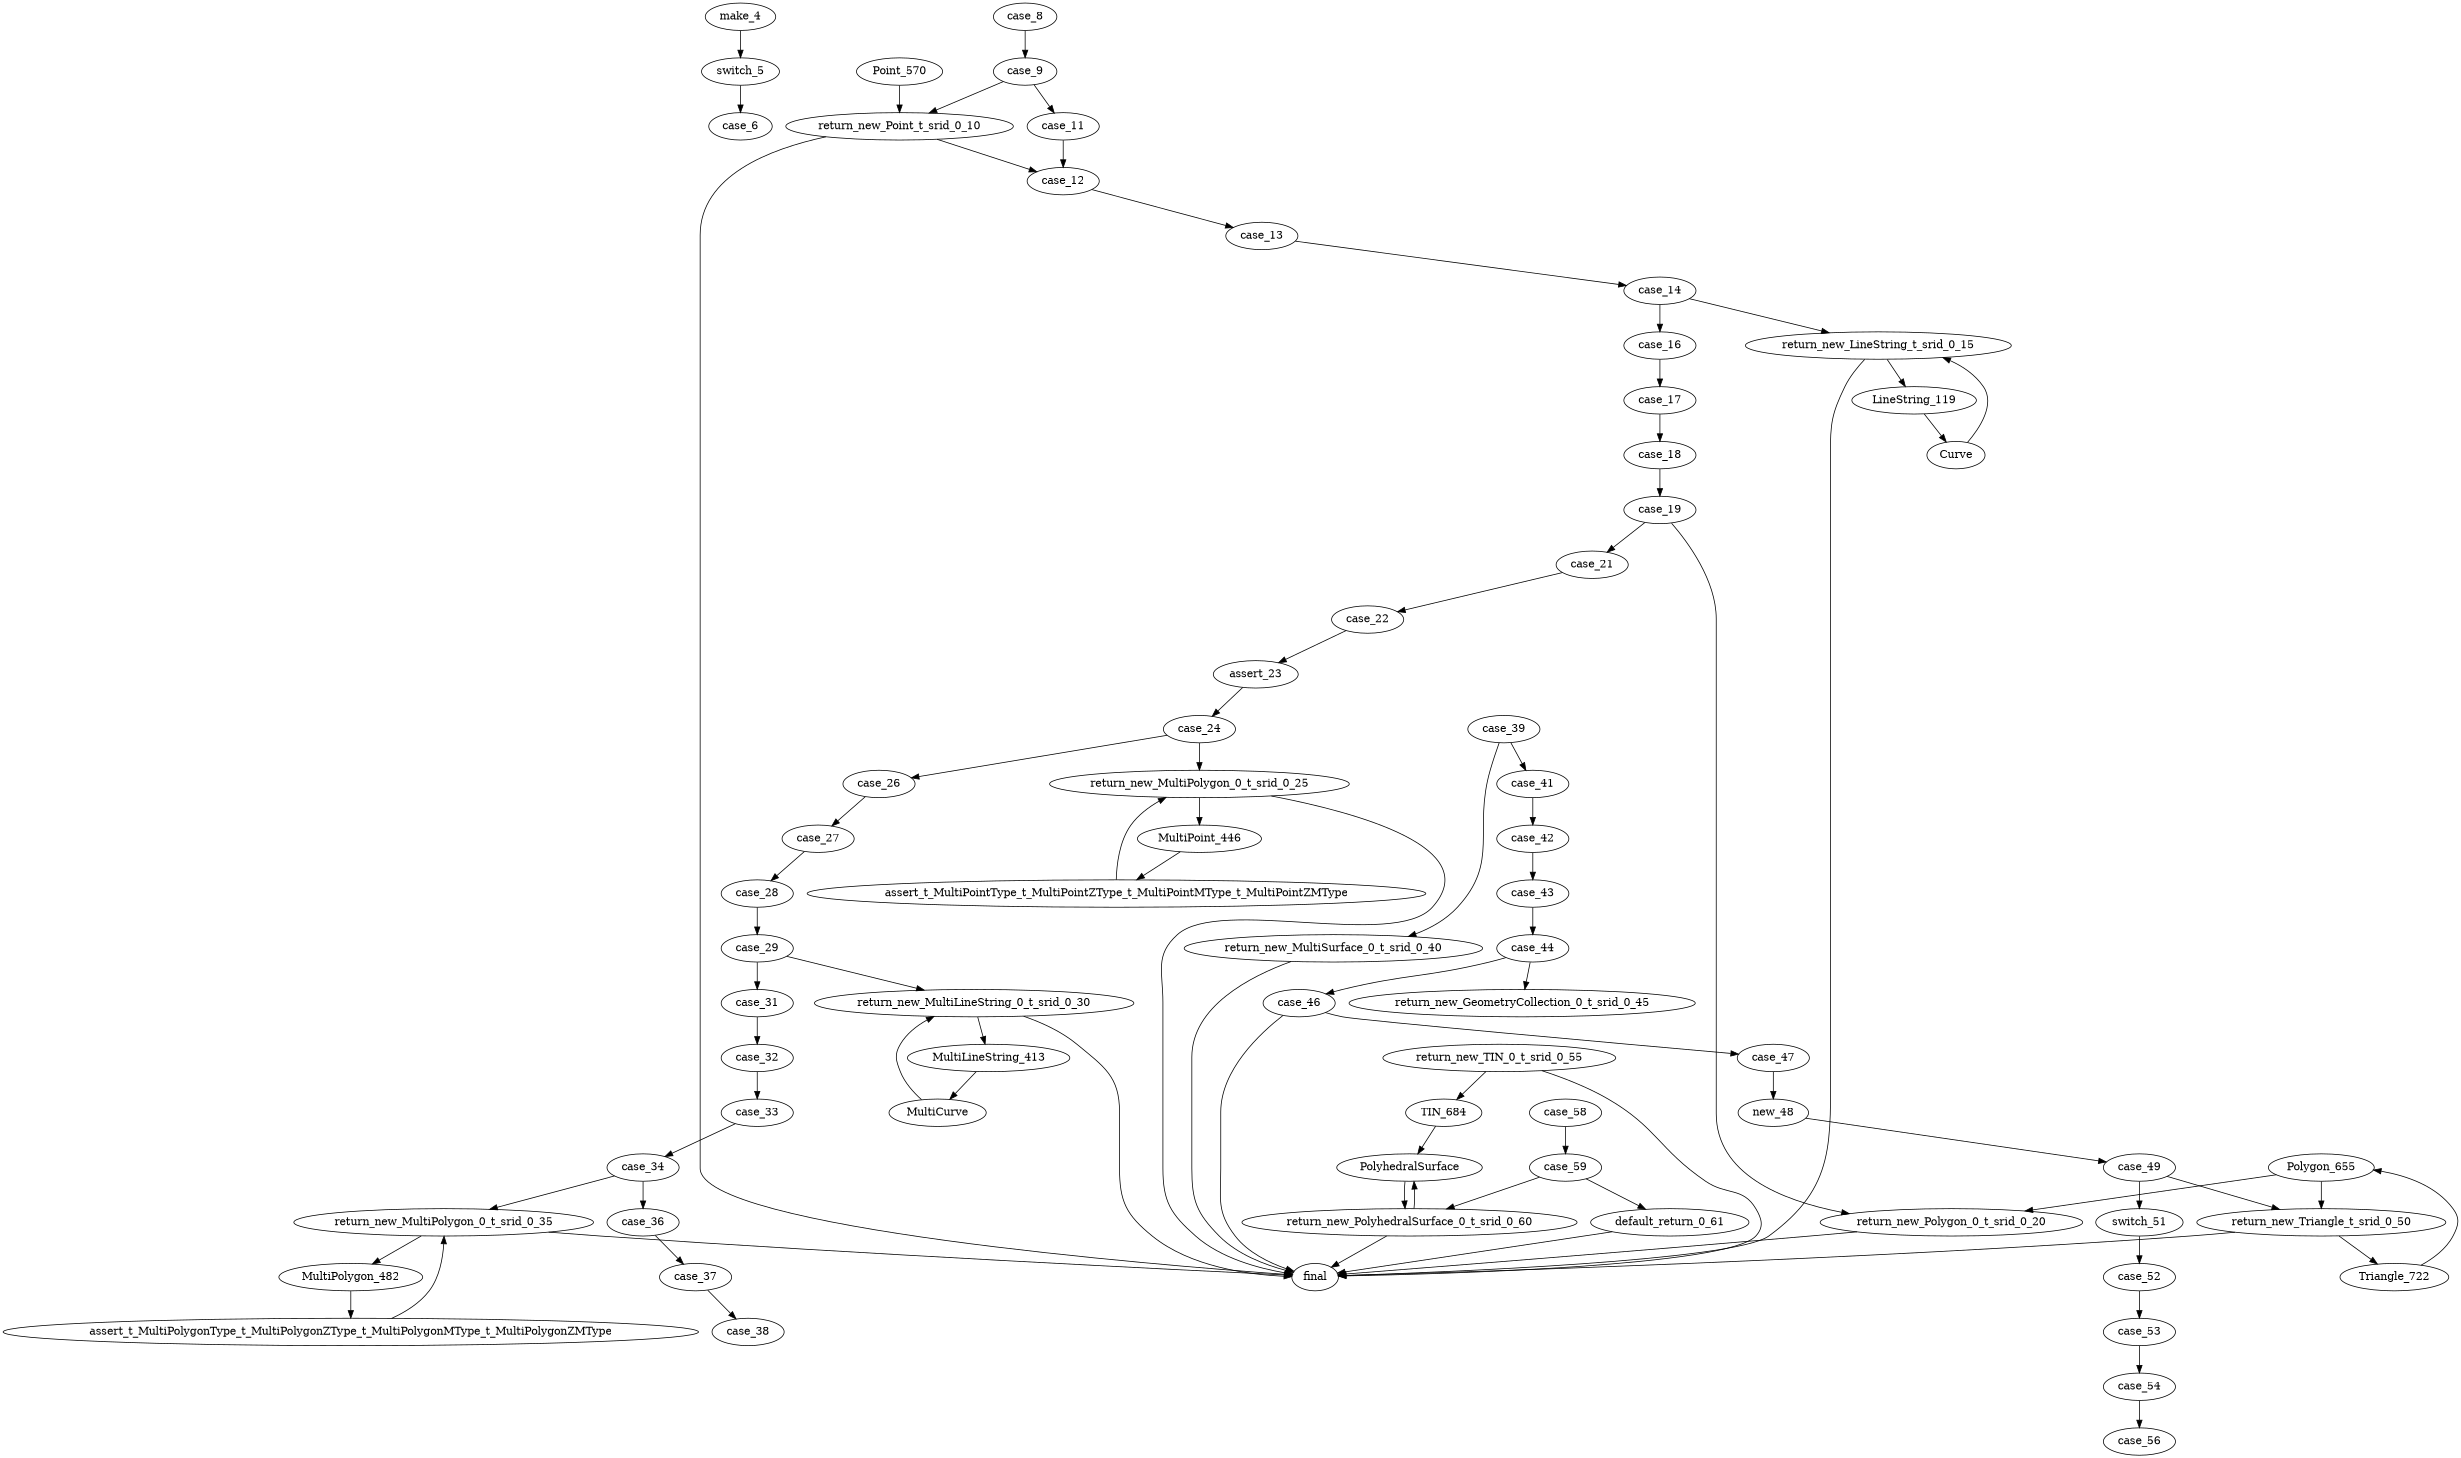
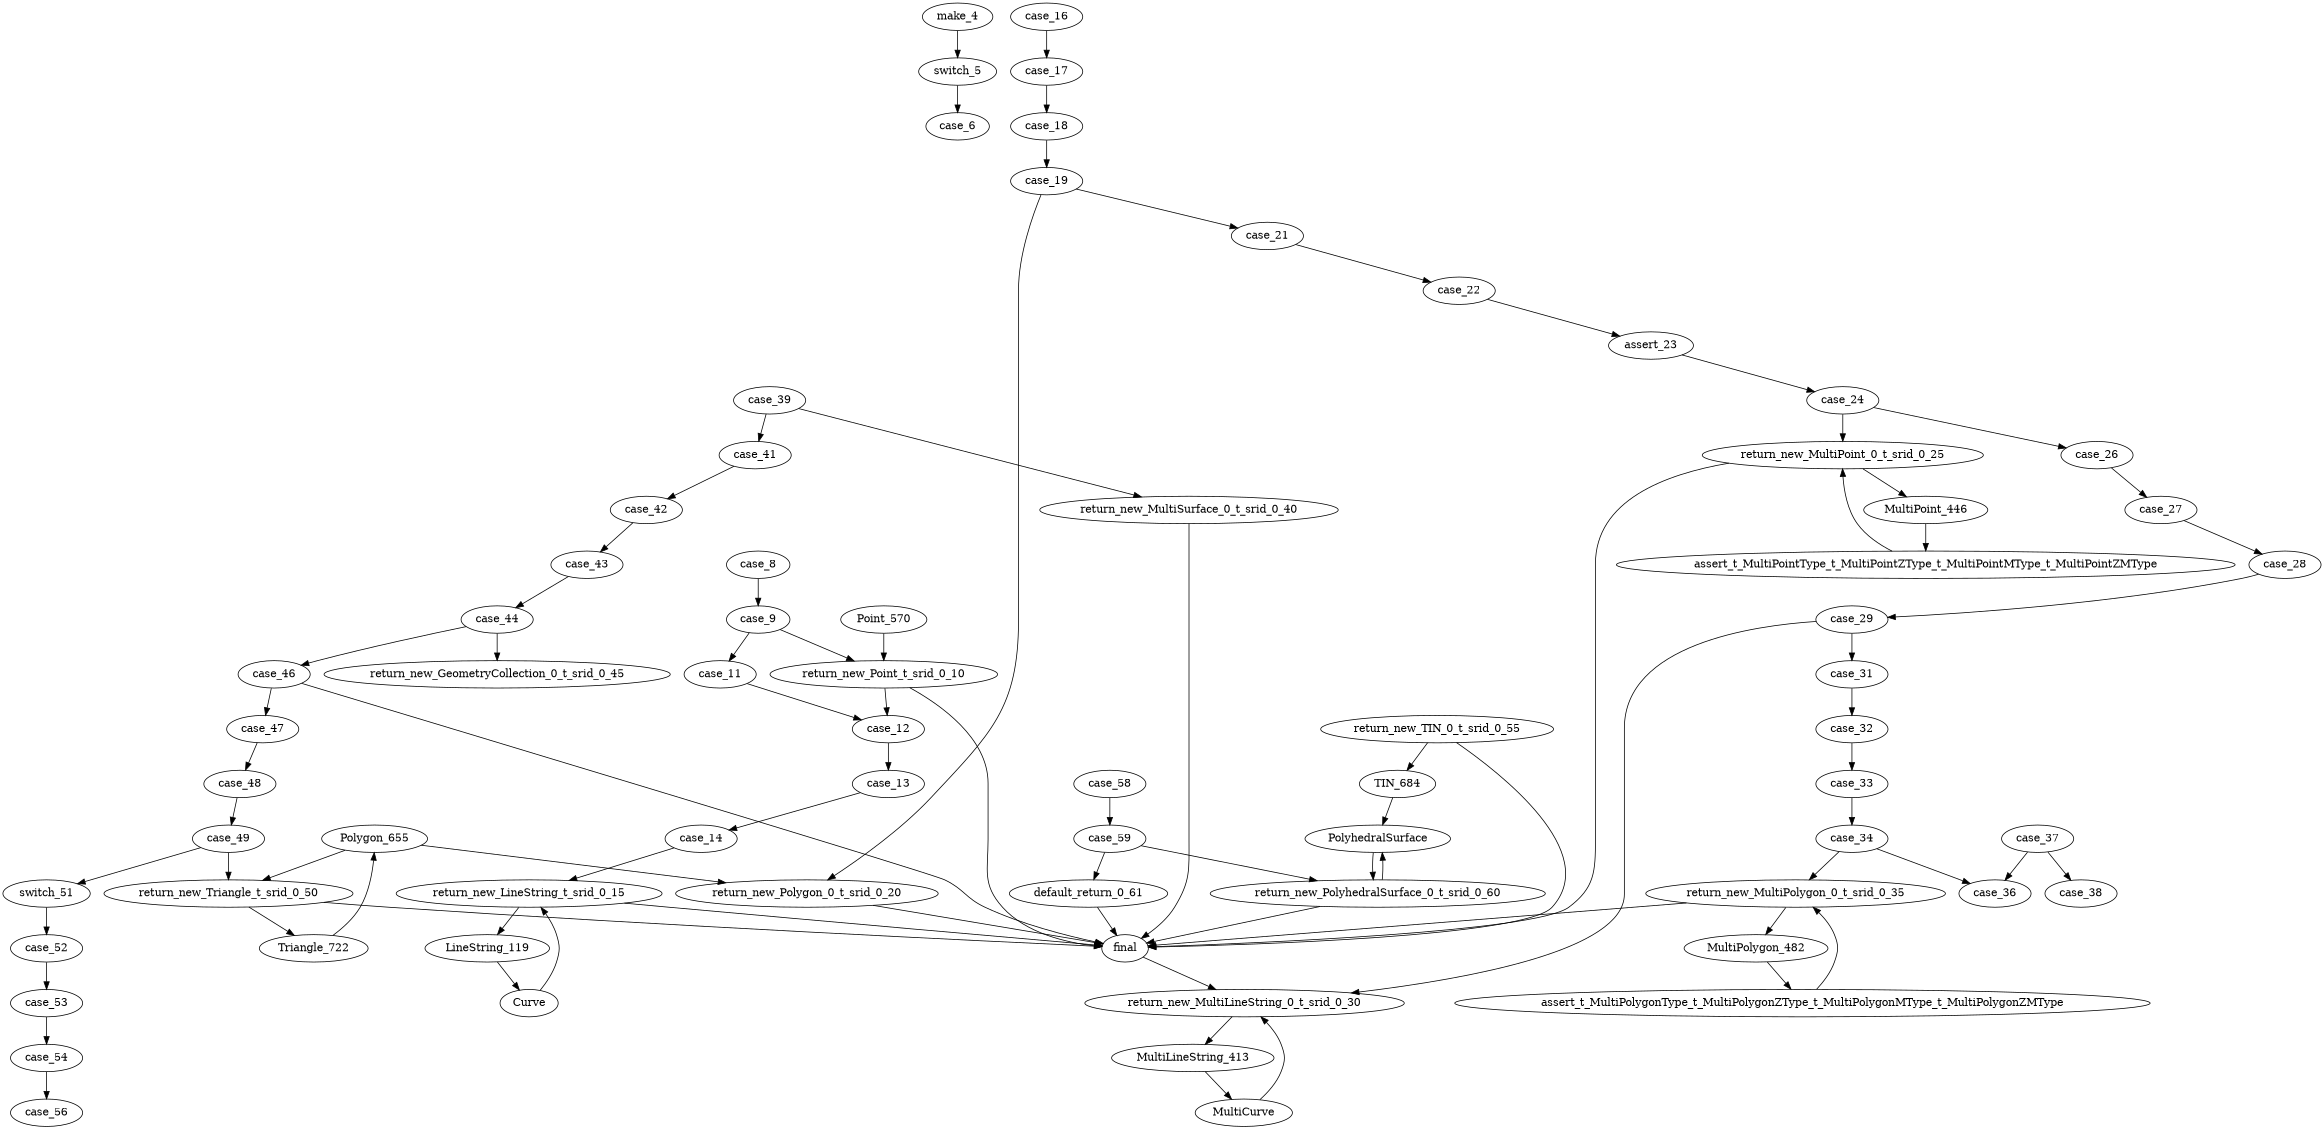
edge "case_14" -> "case_16": removed
node "return_new_MultiPolygon_0_t_srid_0_25": label "return_new_MultiPolygon_0_t_srid_0_25" -> "return_new_MultiPoint_0_t_srid_0_25"
node "new_48": label "new_48" -> "case_48"
edge "return_new_MultiLineString_0_t_srid_0_30" -> "final": reversed
edge "case_36" -> "case_37": reversed
